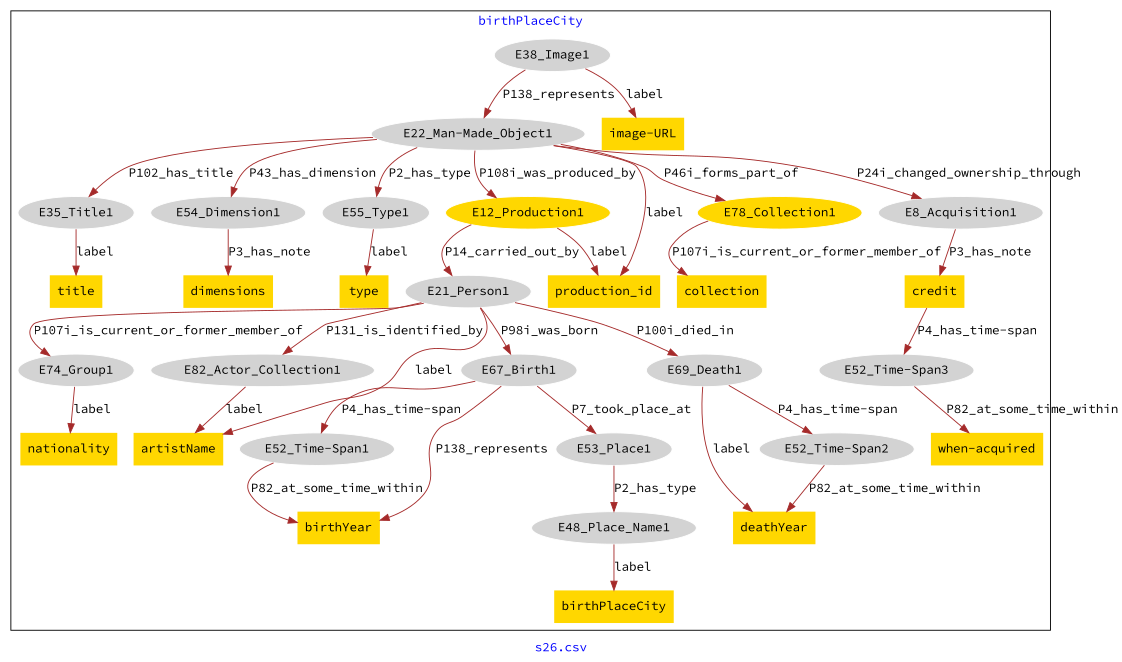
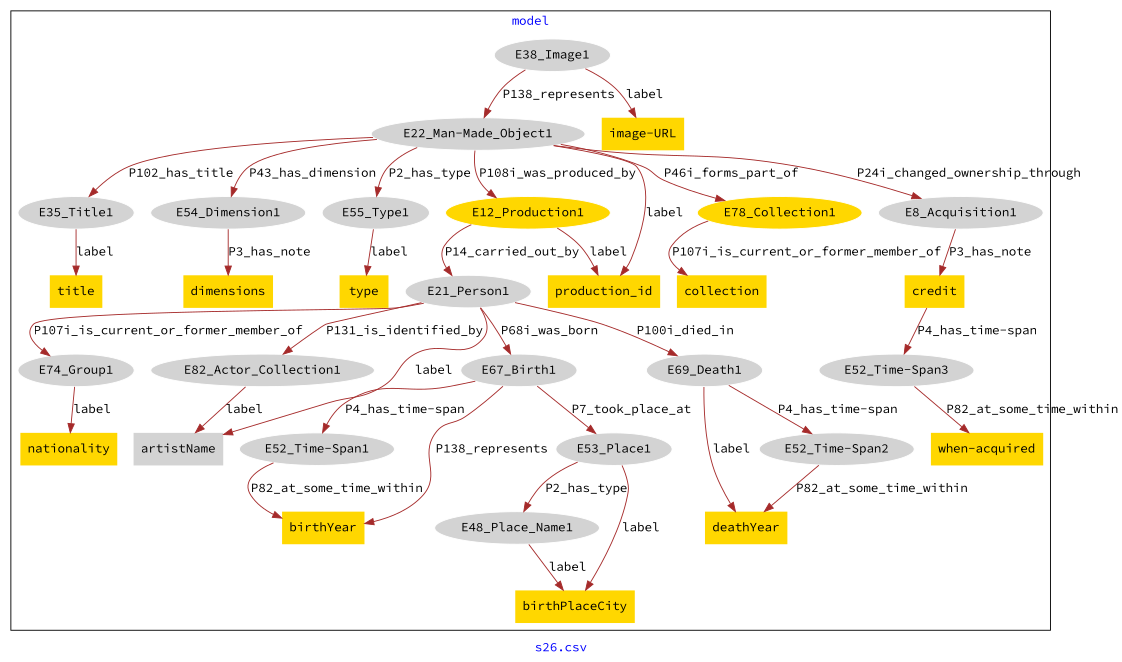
cluster "birthPlaceCity": label "birthPlaceCity" -> "model"
edge "E21_Person1" -> "E67_Birth1": label "P98i_was_born" -> "P68i_was_born"
node "artistName": fillcolor gold -> lightgray
edge "E53_Place1" -> "birthPlaceCity": added, label "label"
